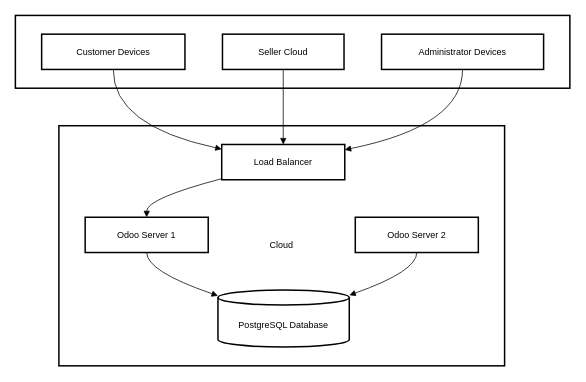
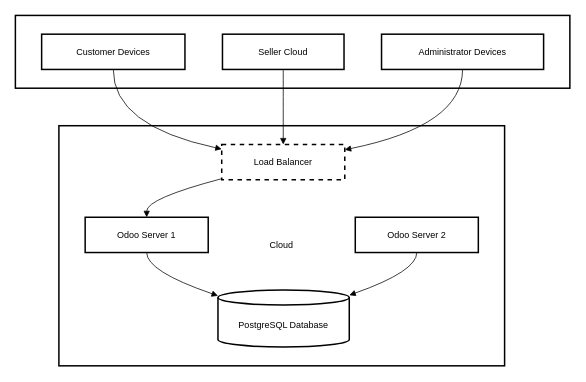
node "Load Balancer": style solid -> dashed
